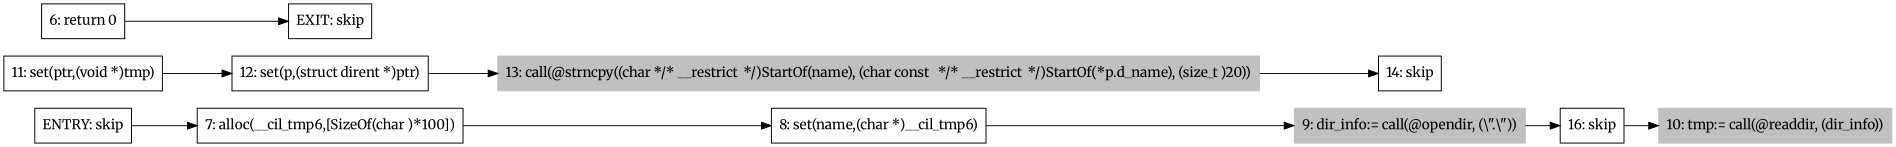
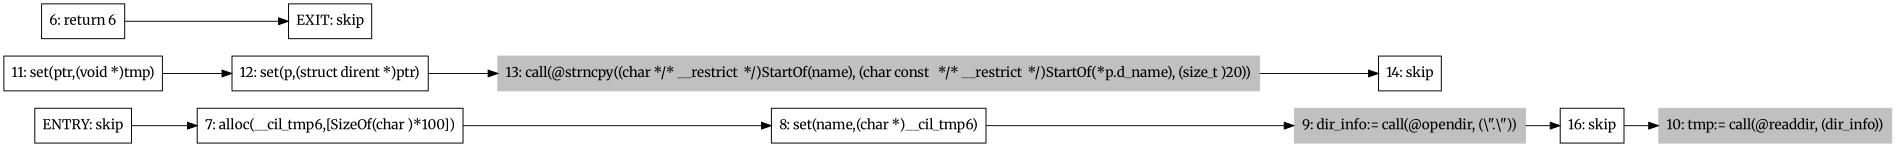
node "6: return 0": label "6: return 0" -> "6: return 6"
